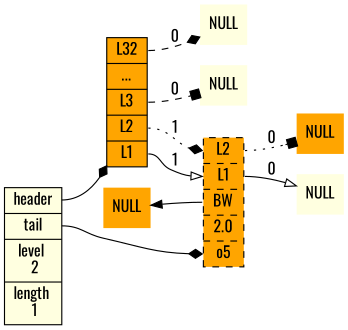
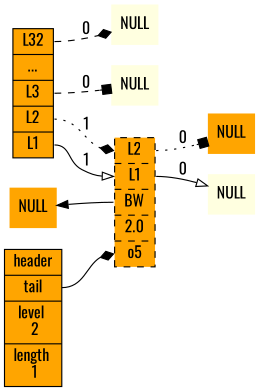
edge "header" -> "L32": removed
node "header": fillcolor lightyellow -> orange
